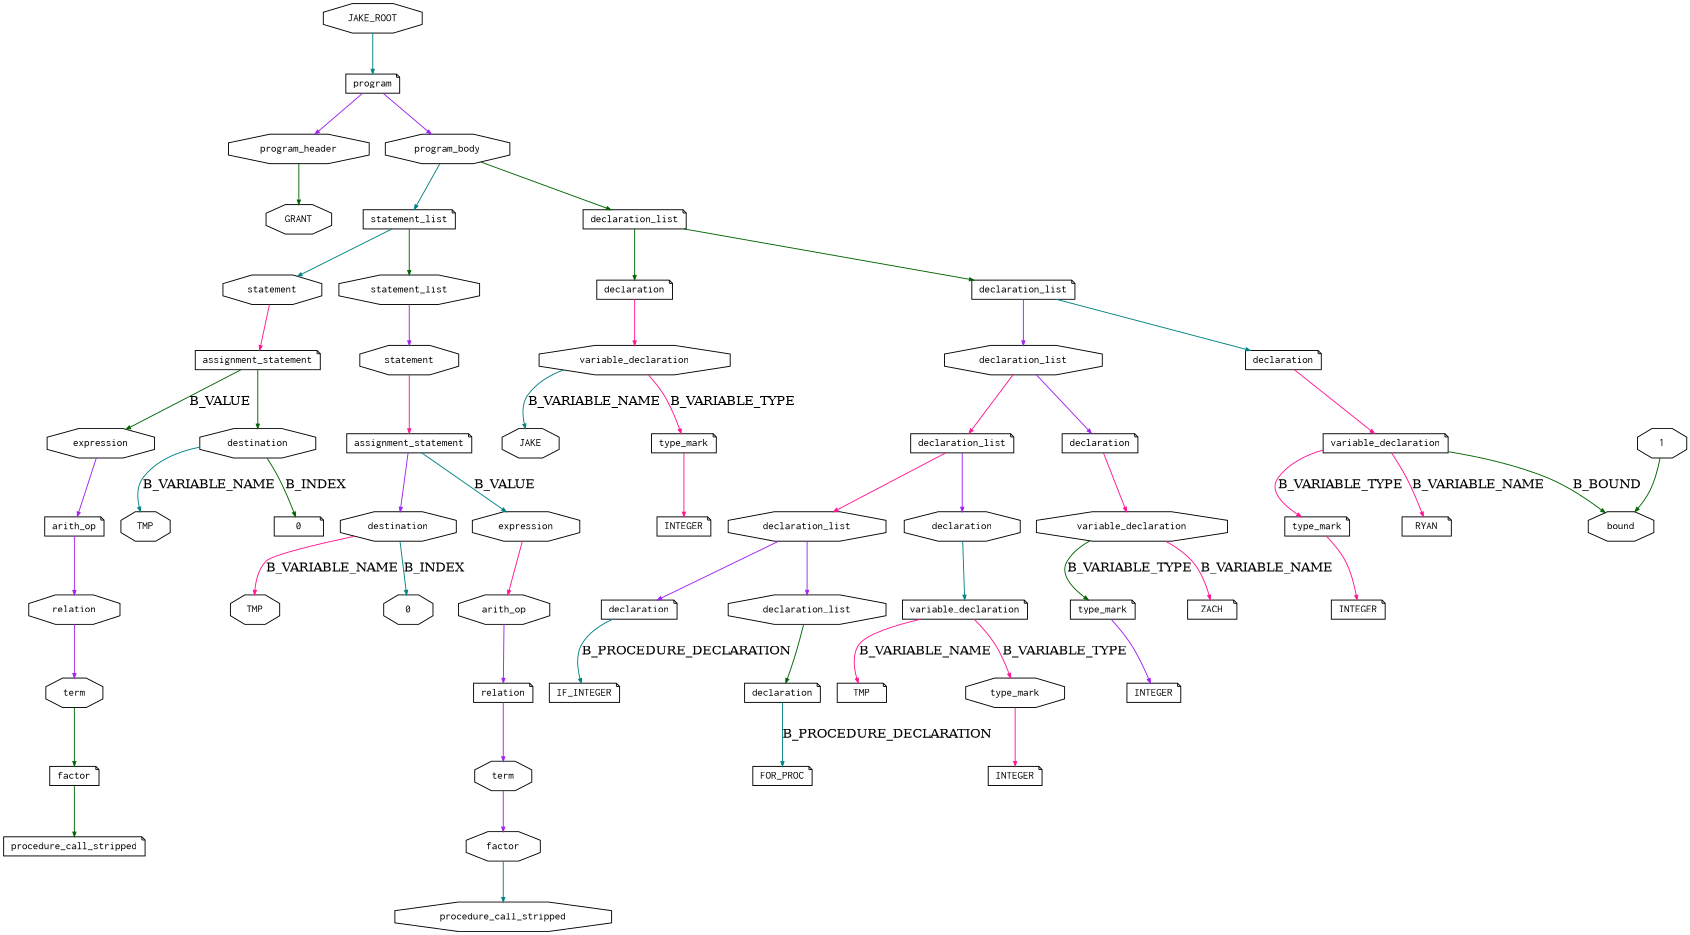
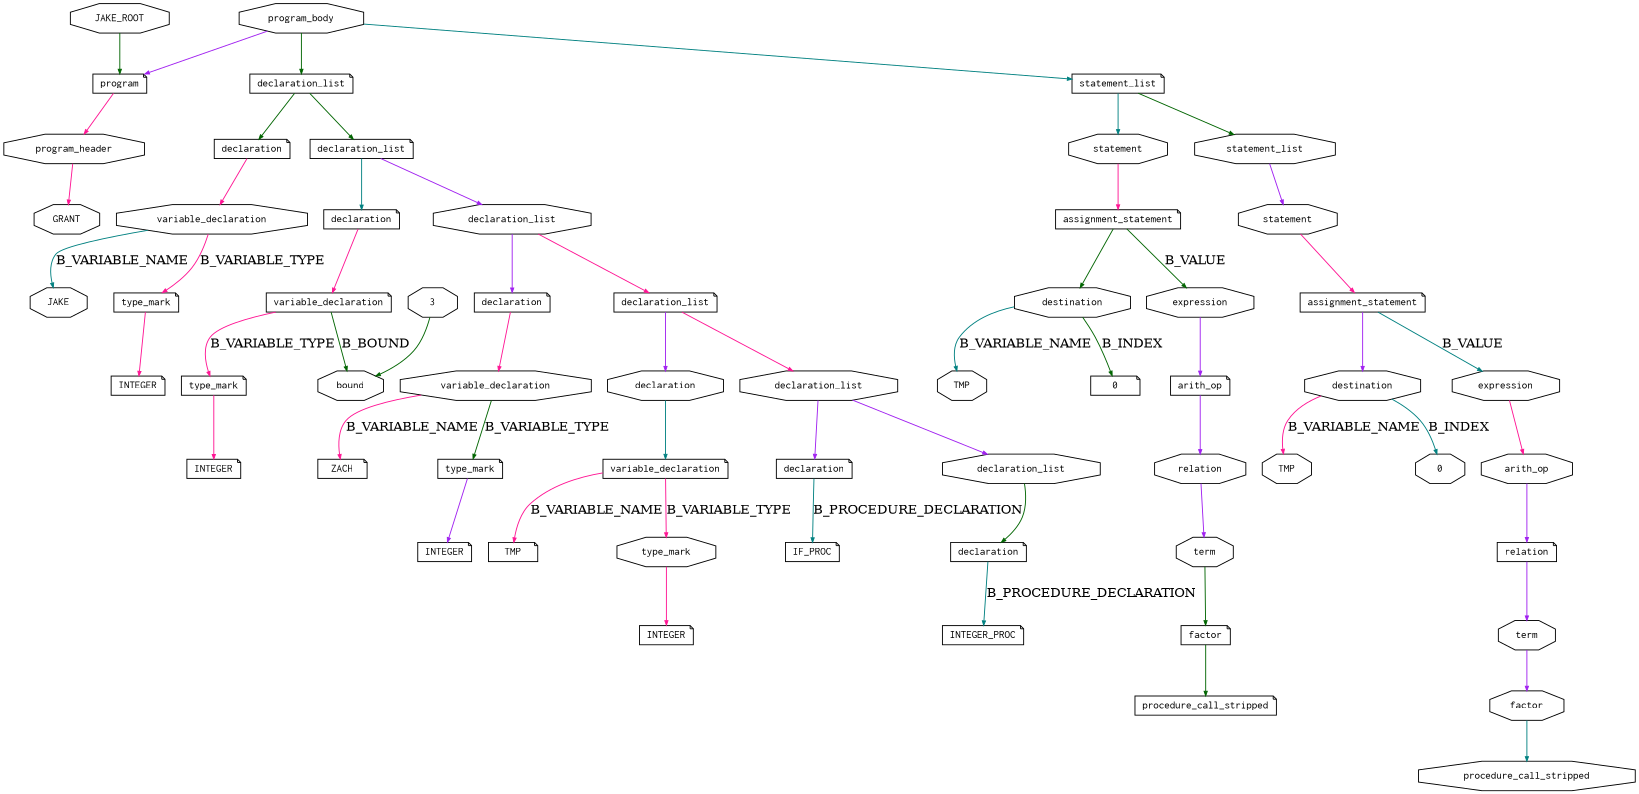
edge "JAKE_ROOT" -> "program": color teal -> darkgreen
edge "program" -> "program_header": color purple -> deeppink
edge "program" -> "program_body": reversed
edge "program_header" -> "GRANT": color darkgreen -> deeppink
node "1": label "1" -> "3"
node "RYAN": removed
node "IF_INTEGER": label "IF_INTEGER" -> "IF_PROC"
node "FOR_PROC": label "FOR_PROC" -> "INTEGER_PROC"
